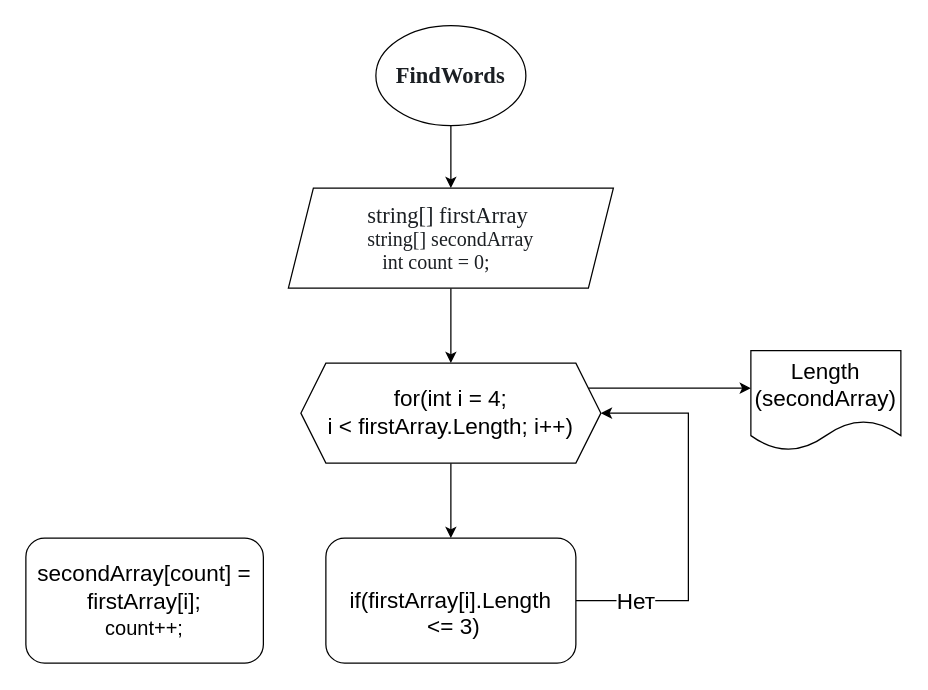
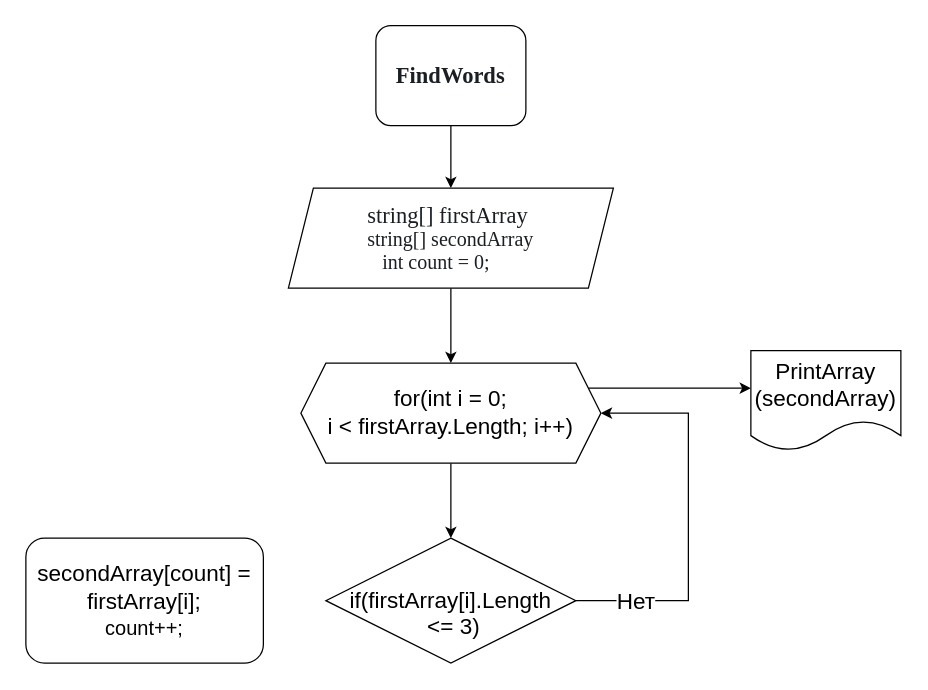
node "FindWords": shape ellipse -> rounded rectangle
node "Length (secondArray)": label "Length (secondArray)" -> "PrintArray (secondArray)"
node "for(int i = 4; i < firstArray.Length; i++)": label "for(int i = 4; i < firstArray.Length; i++)" -> "for(int i = 0; i < firstArray.Length; i++)"
node "if(firstArray[i].Length <= 3)": shape rounded rectangle -> diamond
